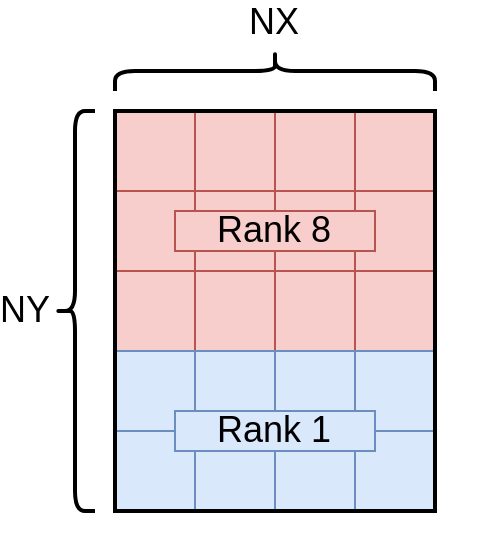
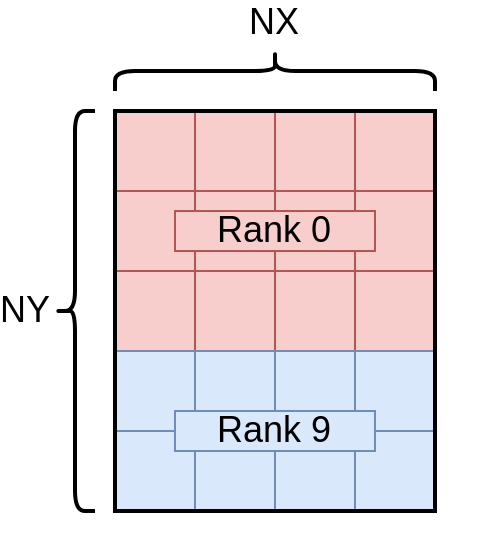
node "Rank 8": label "Rank 8" -> "Rank 0"
node "Rank 1": label "Rank 1" -> "Rank 9"
